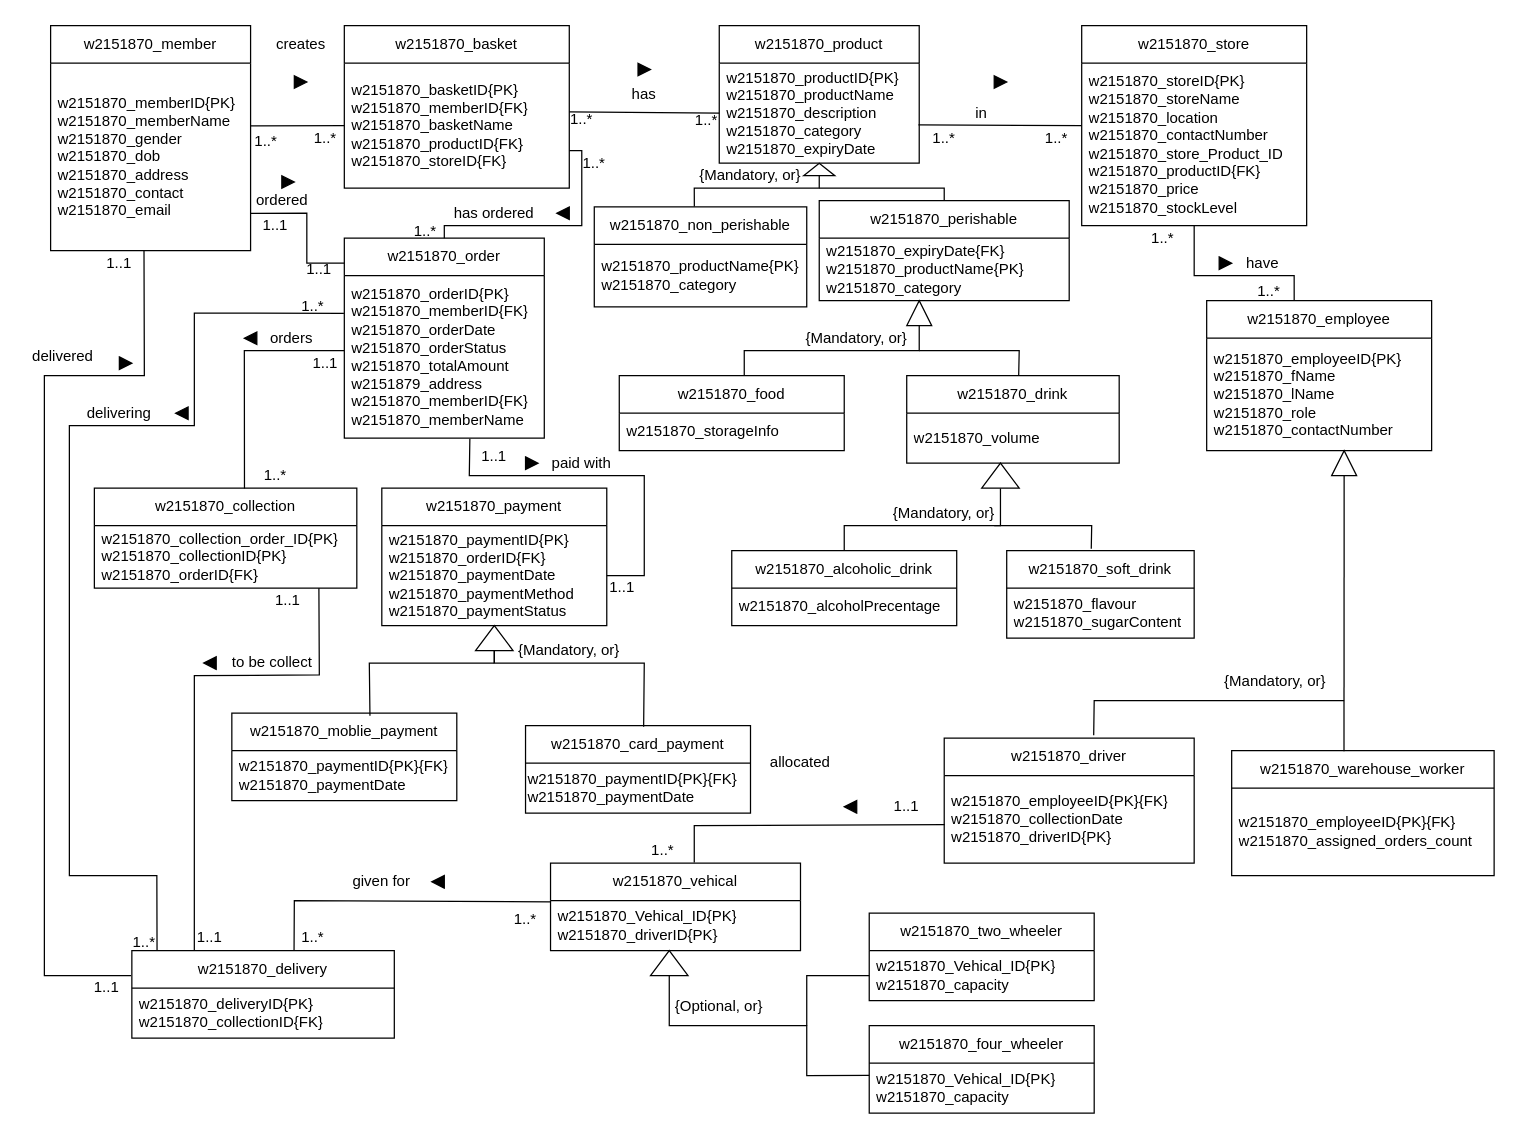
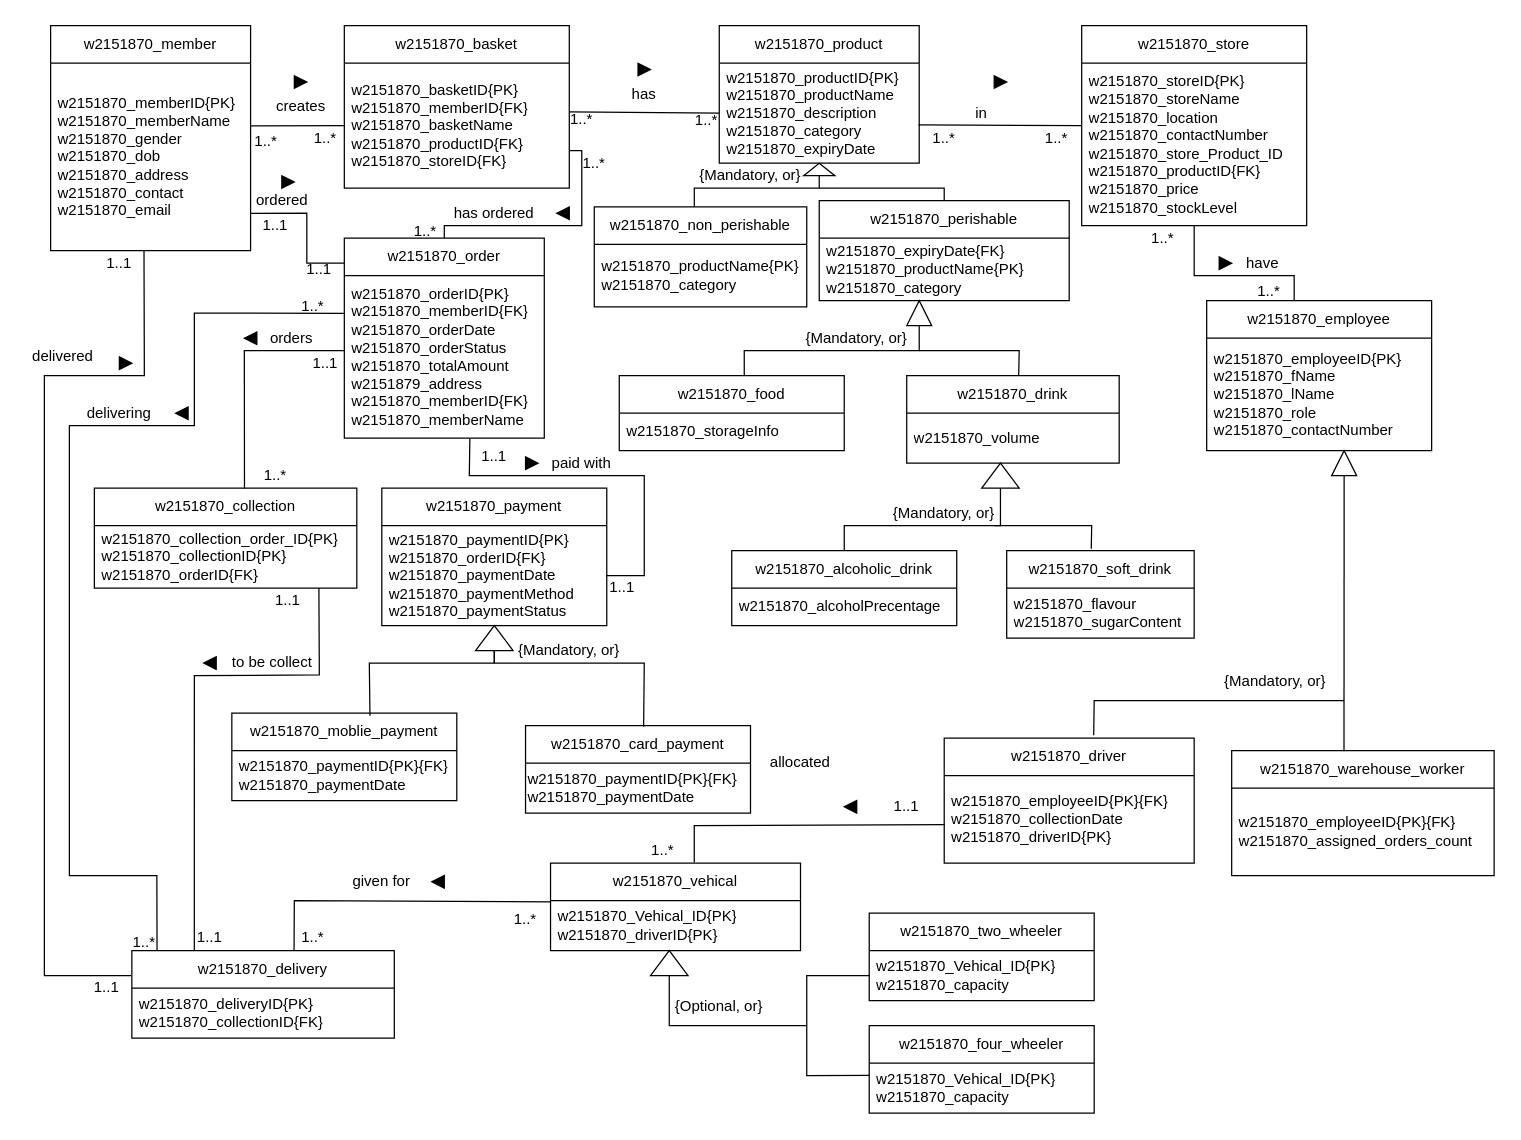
node "creates": moved (301, 44) -> (301, 107)
